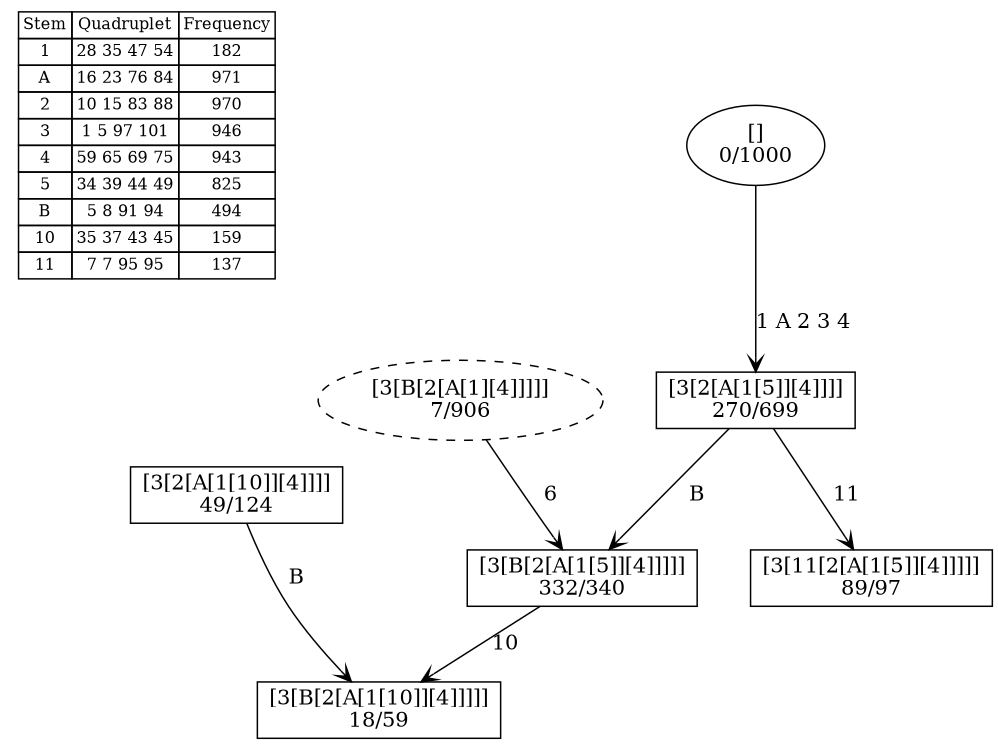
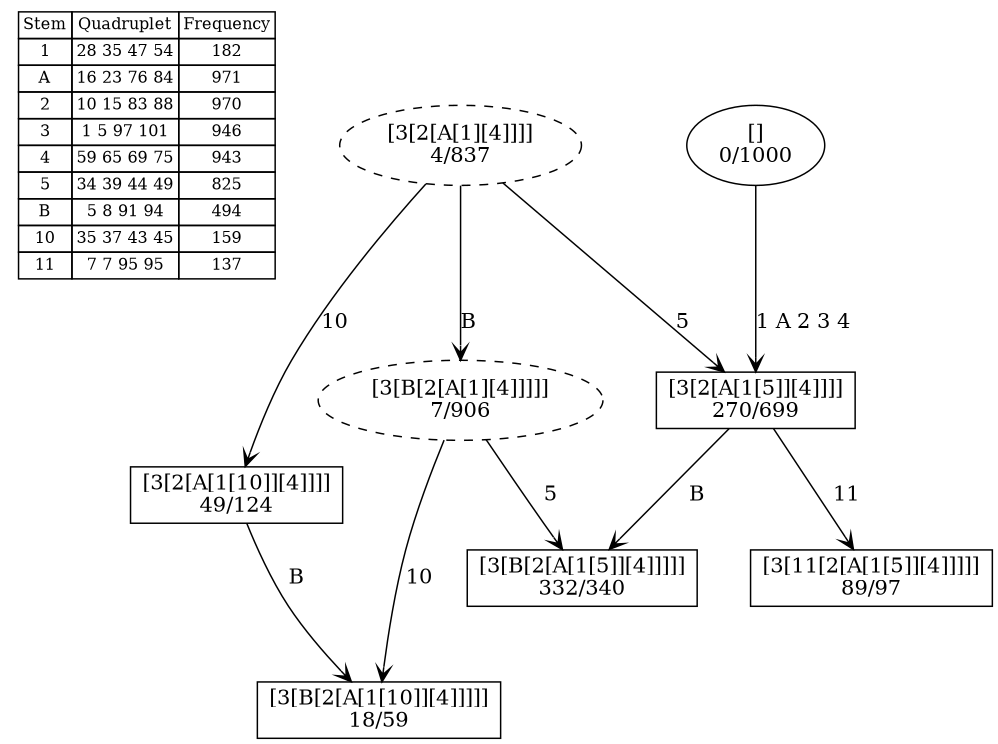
node "[3[2[A[1][4]]]] 4/837": added
edge "[3[B[2[A[1][4]]]]] 7/906" -> "[3[B[2[A[1[5]][4]]]]] 332/340": label "6 " -> "5 "
edge "[3[B[2[A[1[5]][4]]]]] 332/340" -> "[3[B[2[A[1[10]][4]]]]] 18/59": now "[3[B[2[A[1][4]]]]] 7/906" -> "[3[B[2[A[1[10]][4]]]]] 18/59"
